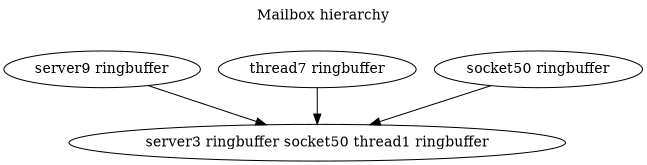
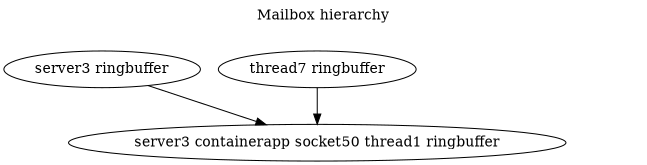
node "server9 ringbuffer": label "server9 ringbuffer" -> "server3 ringbuffer"
node "socket50 ringbuffer": removed
node "server3 ringbuffer socket50 thread1 ringbuffer": label "server3 ringbuffer socket50 thread1 ringbuffer" -> "server3 containerapp socket50 thread1 ringbuffer"
